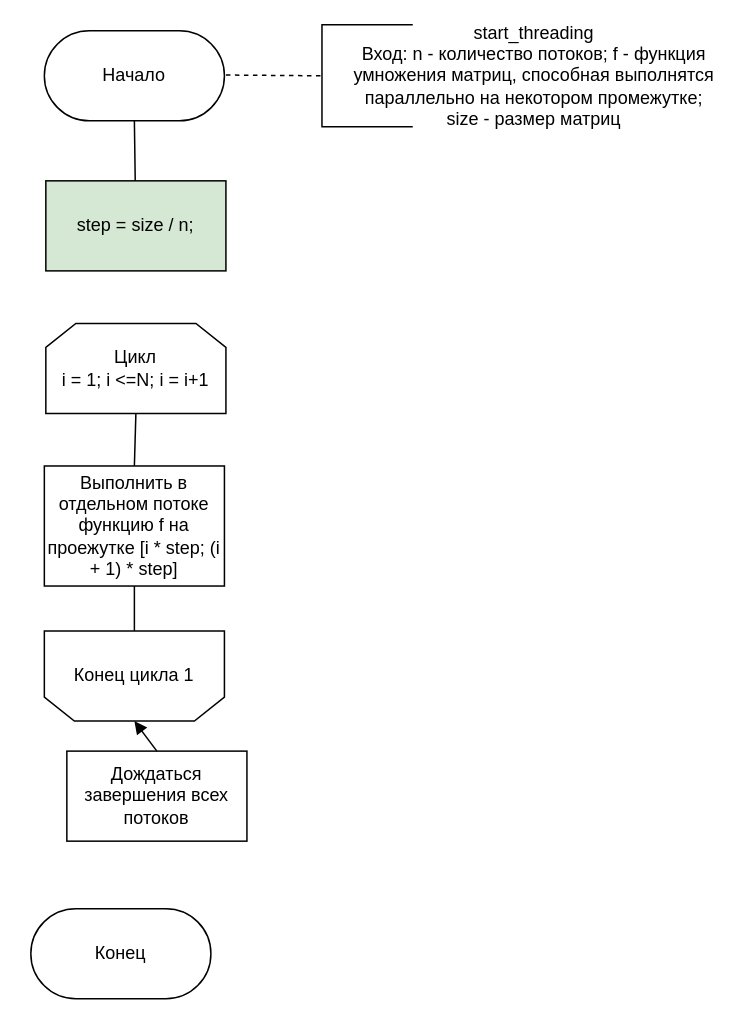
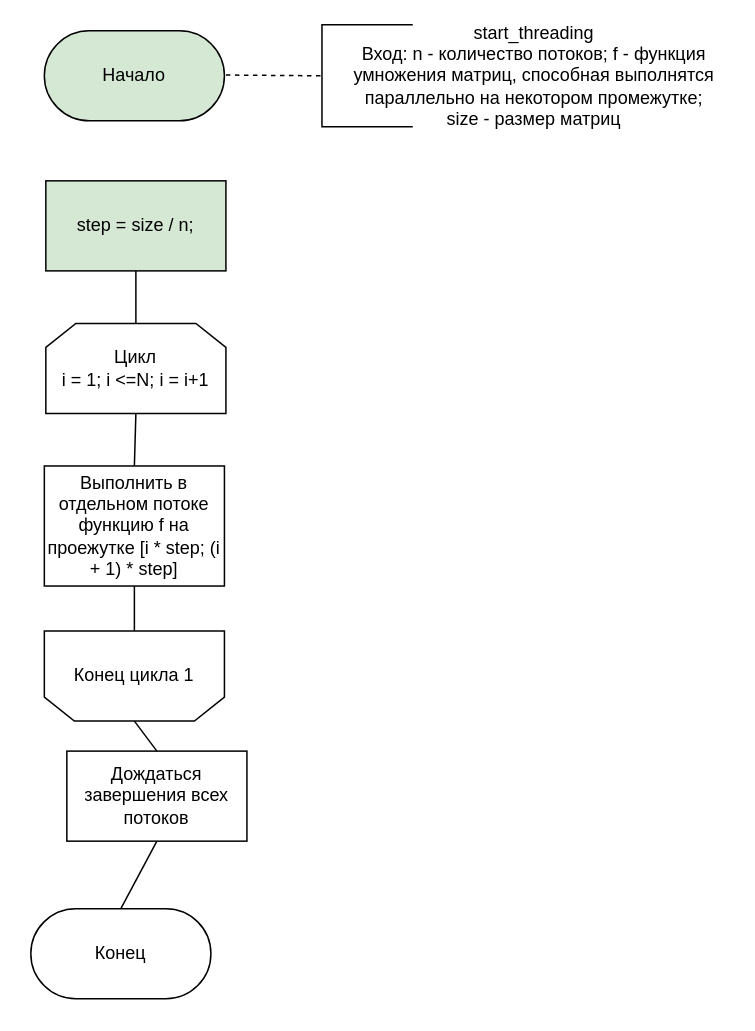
node "Начало": fillcolor #ffffff -> #d5e8d4
edge "Начало" -- "step = size / n;": removed
edge "step = size / n;" -- "Цикл i = 1; i <=N; i = i+1": added
edge "Дождаться завершения всех потоков" -> "Конец цикла 1": arrowhead block -> none
edge "Дождаться завершения всех потоков" -- "Конец": added
